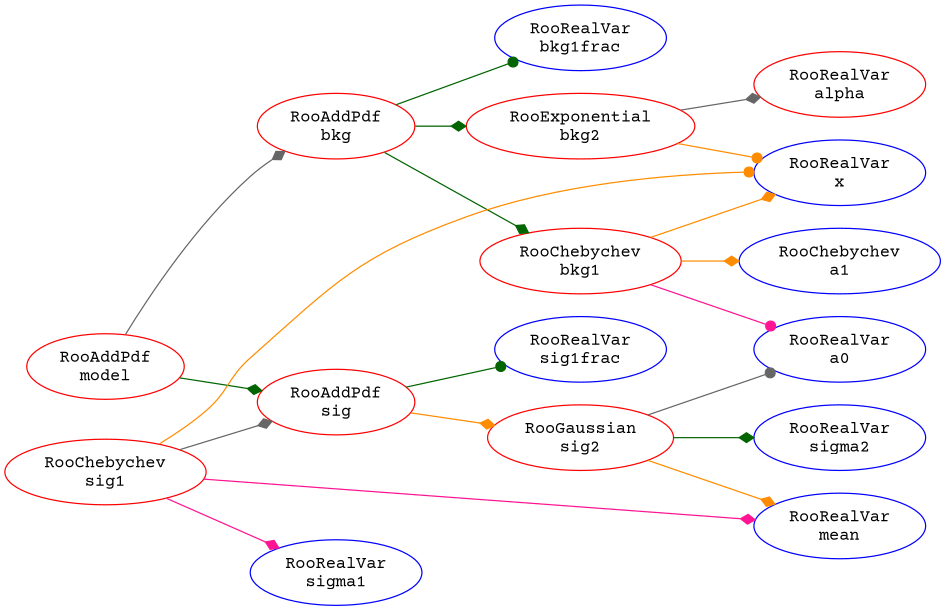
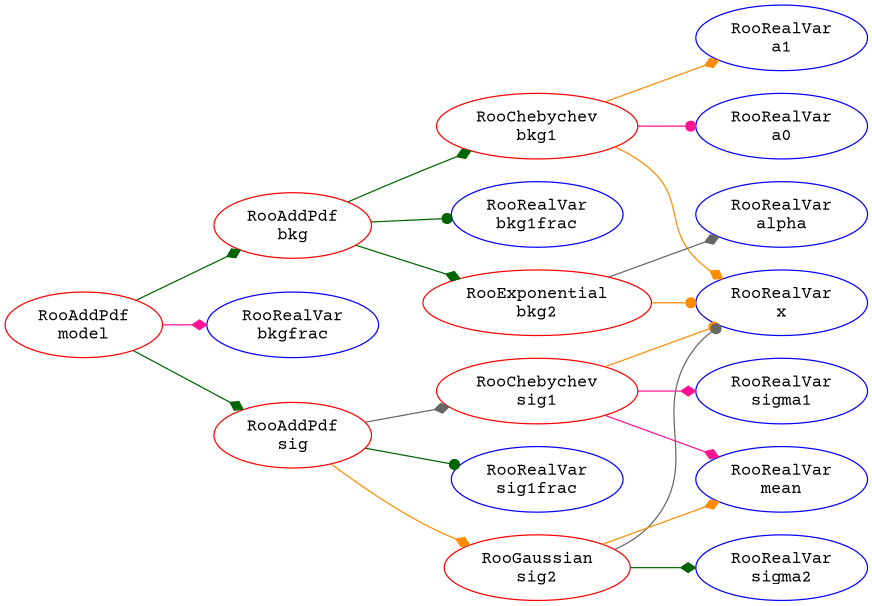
node "RooRealVar alpha": color red -> blue
edge "RooAddPdf model" -> "RooAddPdf bkg": color gray40 -> darkgreen
node "RooChebychev a1": label "RooChebychev a1" -> "RooRealVar a1"
node "RooRealVar bkgfrac": added
edge "RooGaussian sig2" -> "RooRealVar a0": now "RooGaussian sig2" -> "RooRealVar x"
edge "RooChebychev sig1" -> "RooAddPdf sig": reversed
